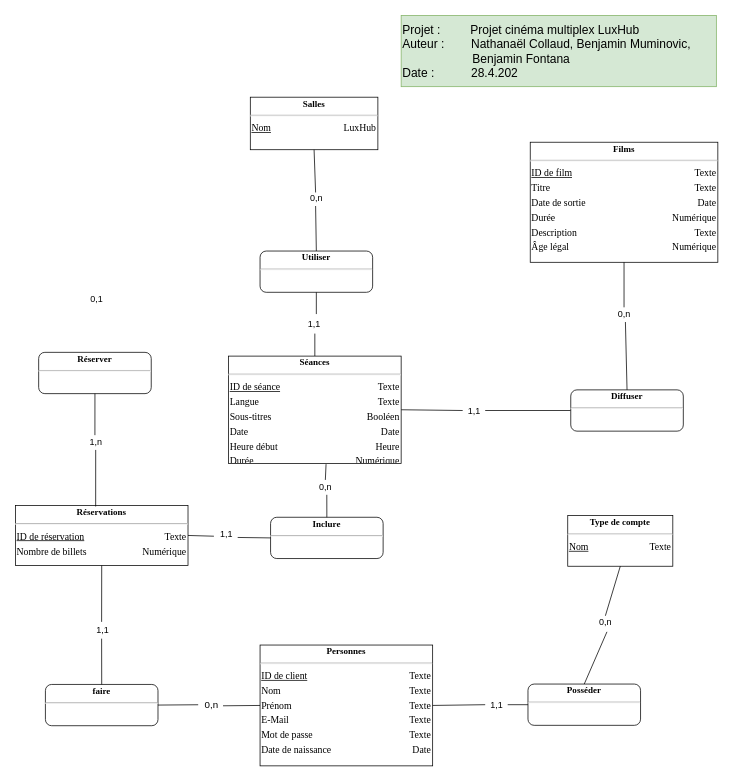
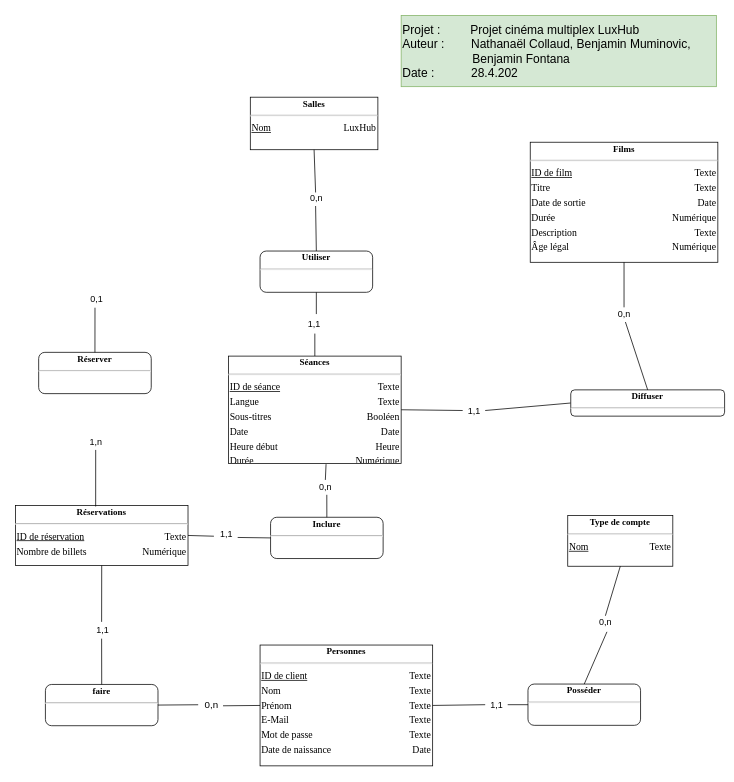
edge "0,1" -- "Réserver": added
node "Diffuser": size 113x41 -> 154x26
edge "Réserver" -- "1,n": removed
